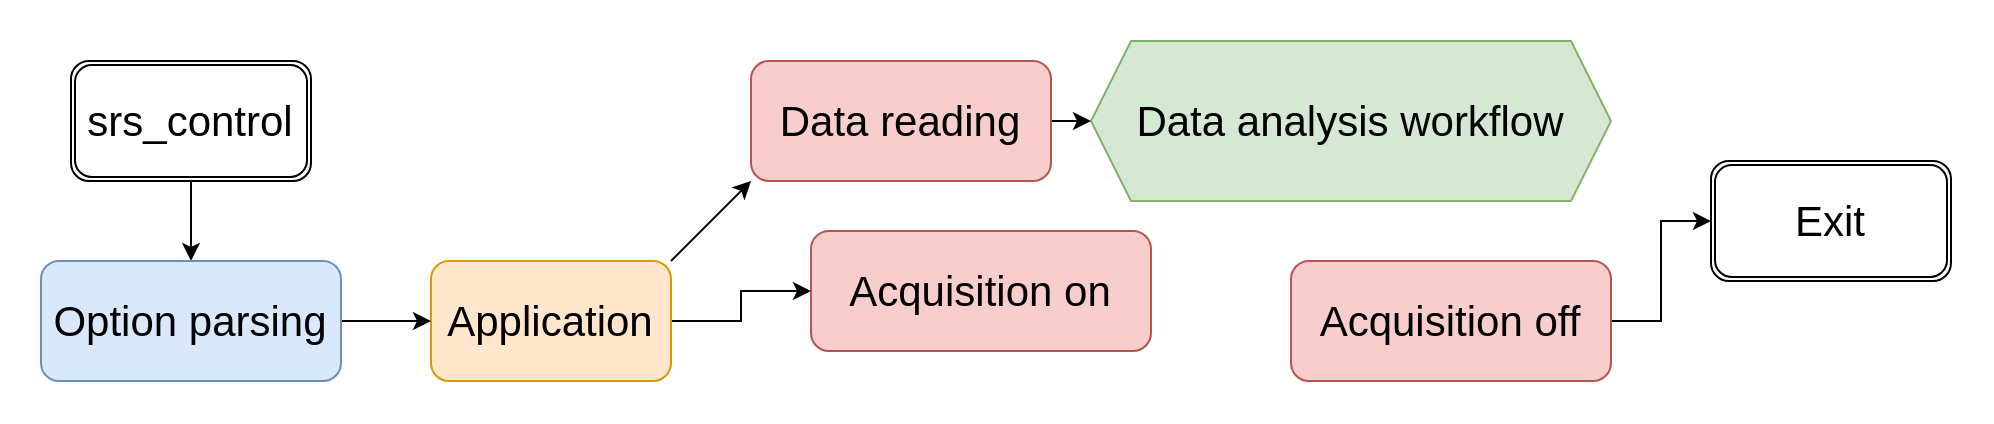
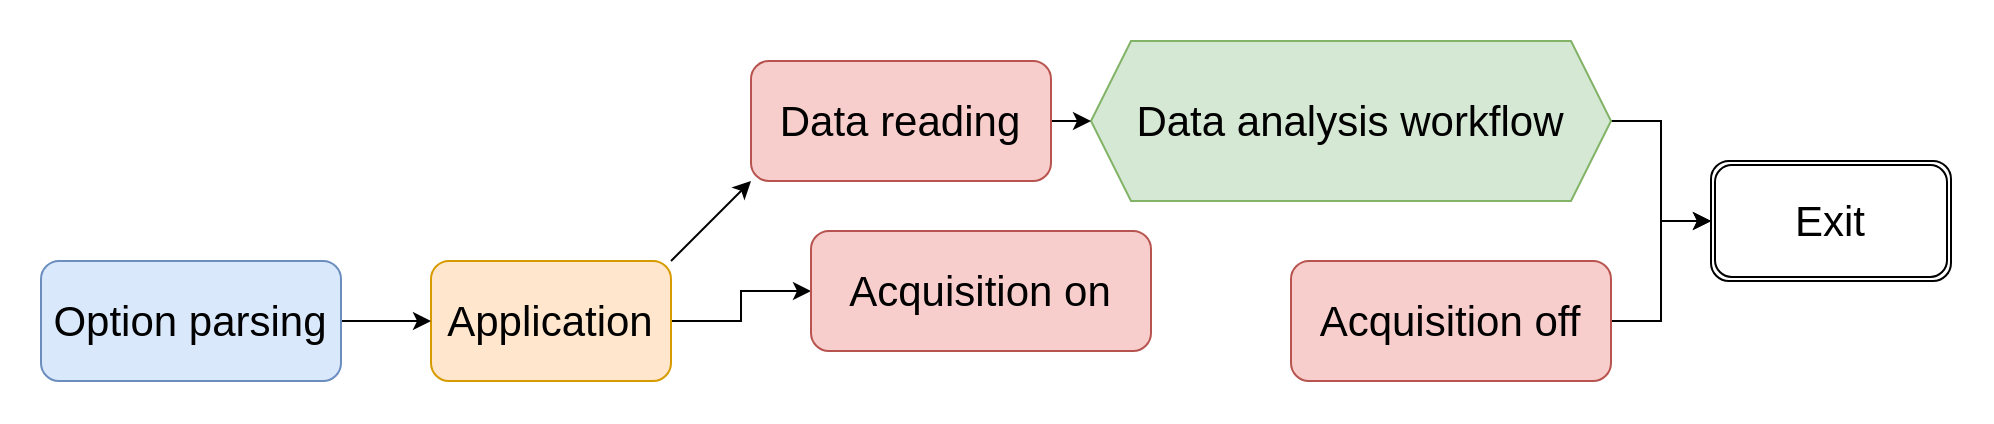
node "srs_control": removed
edge "Data analysis workflow" -> "Exit": added
edge "srs_control" -> "Option parsing": removed
